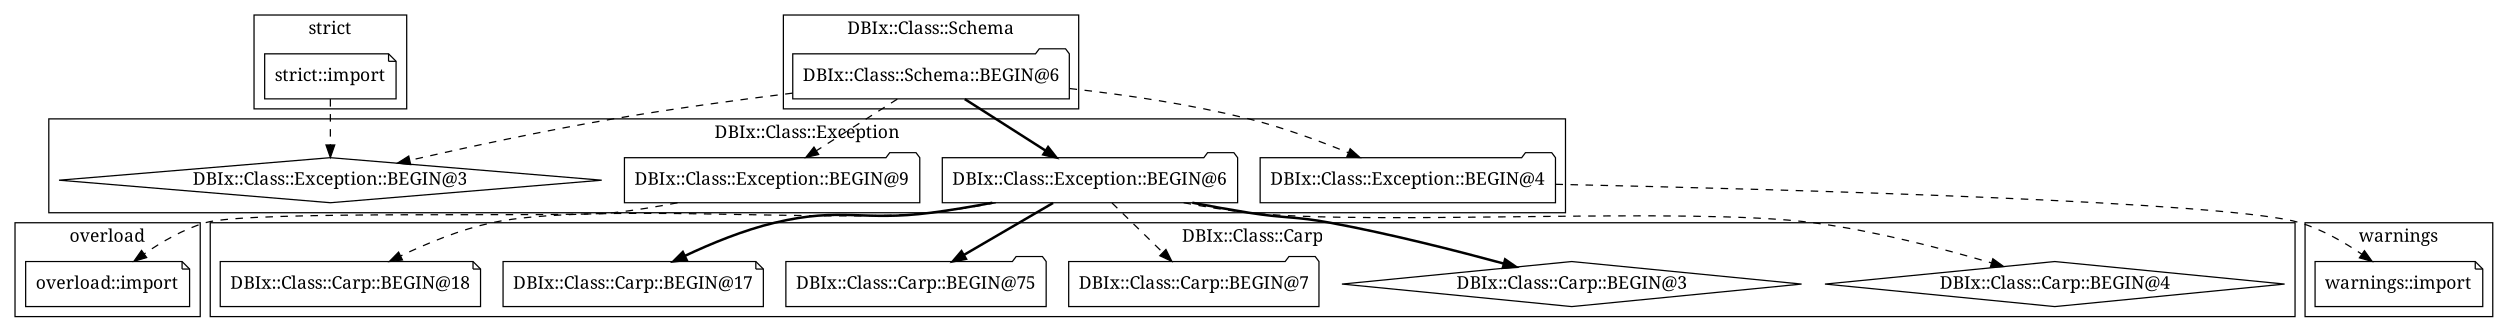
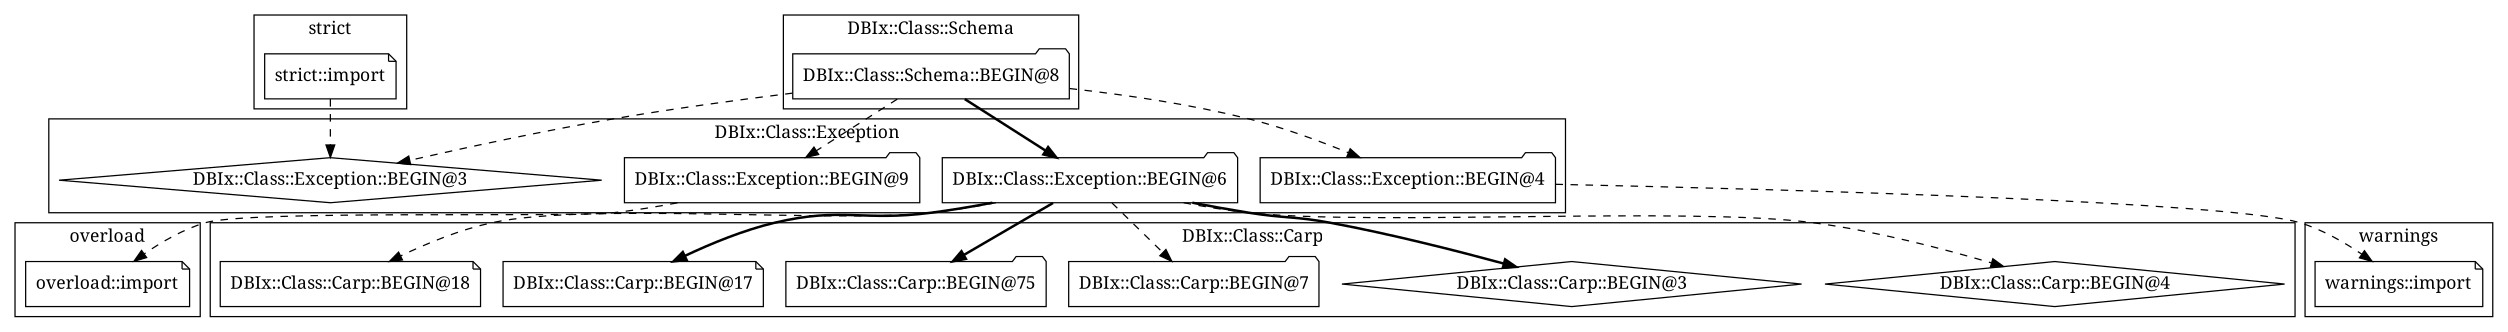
node "DBIx::Class::Schema::BEGIN@6": label "DBIx::Class::Schema::BEGIN@6" -> "DBIx::Class::Schema::BEGIN@8"
